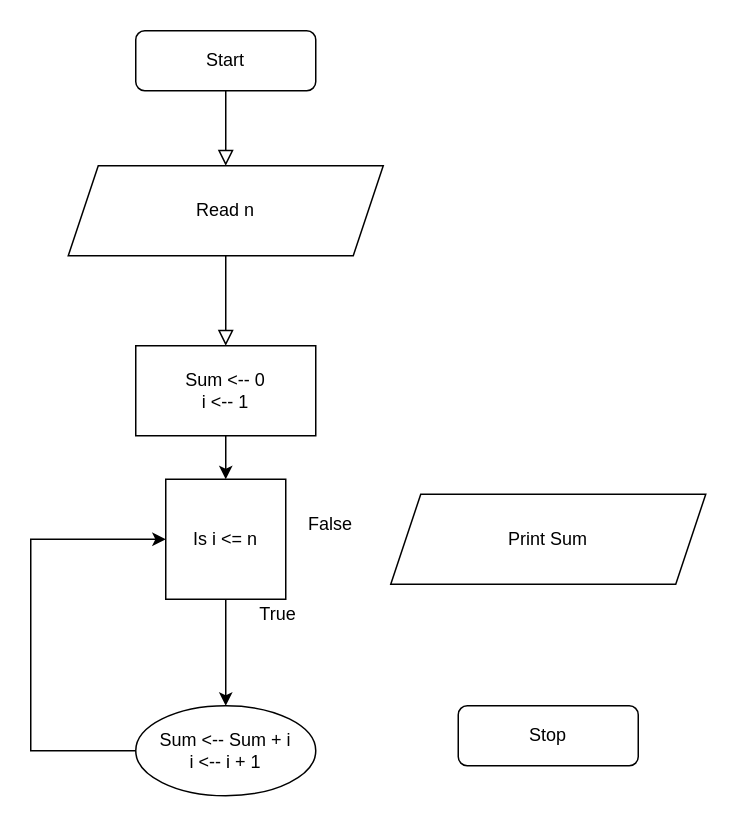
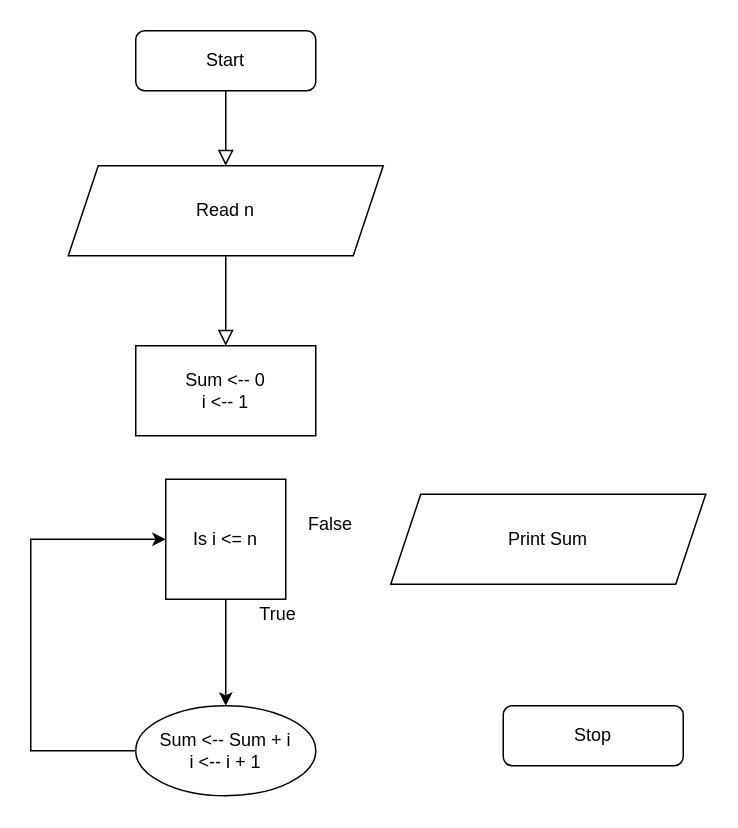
edge "Sum <-- 0 i <-- 1" -> "Is i <= n": removed
node "Stop": moved (548, 736) -> (593, 736)
